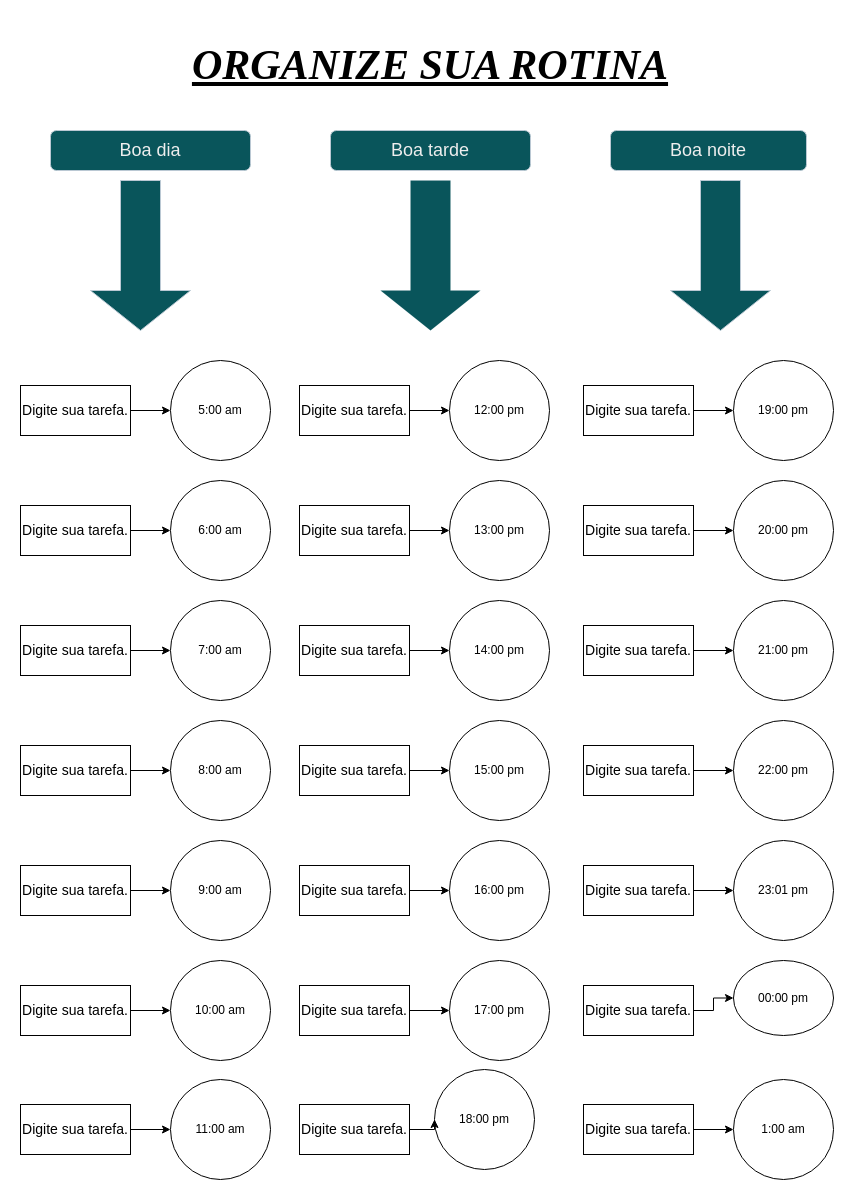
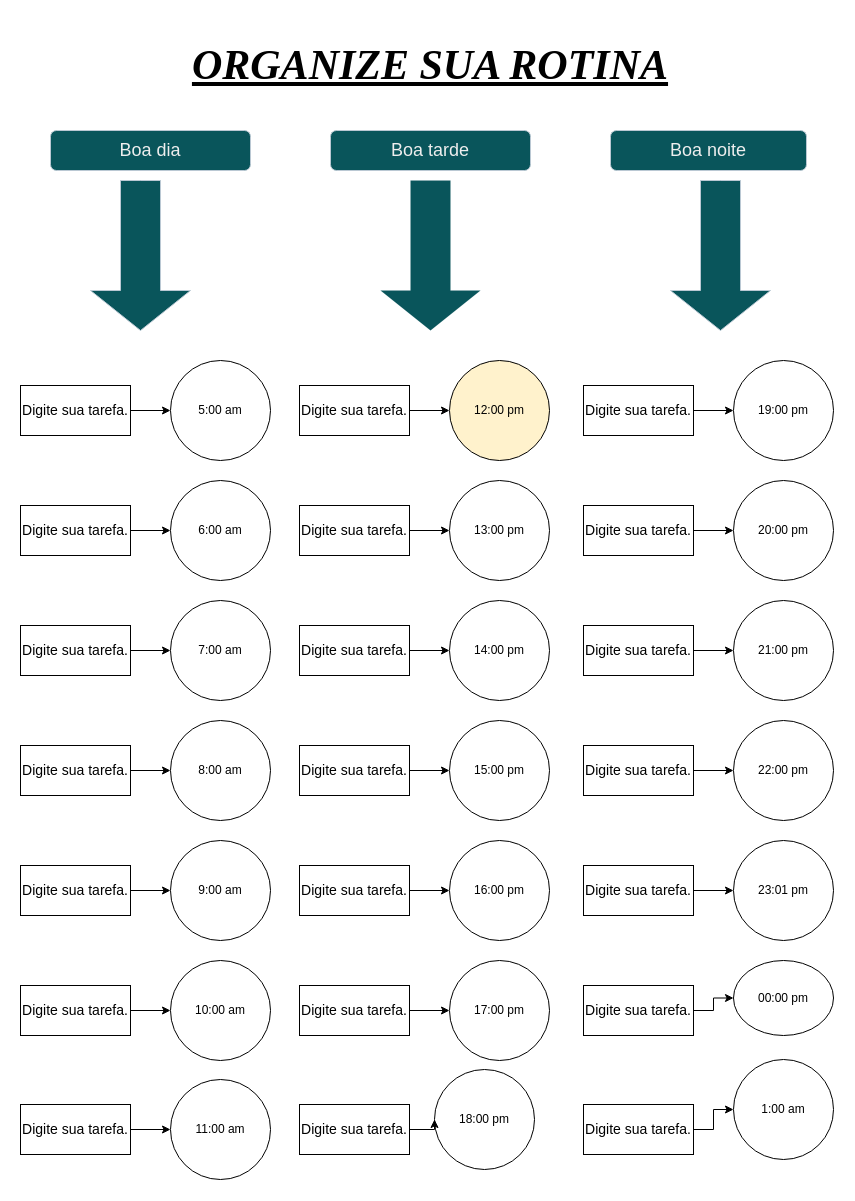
node "12:00 pm": fillcolor #ffffff -> #fff2cc
node "1:00 am": moved (784, 1130) -> (784, 1110)
